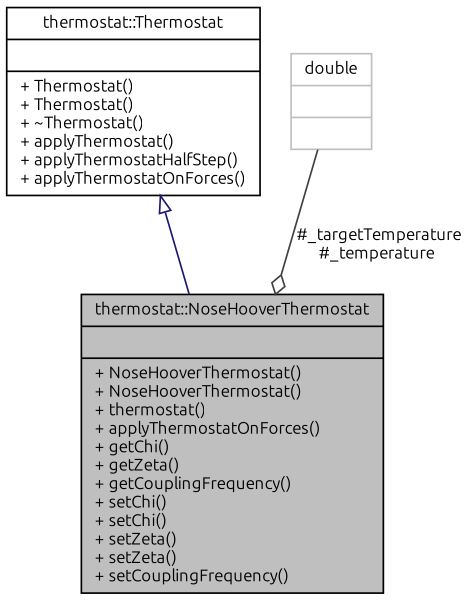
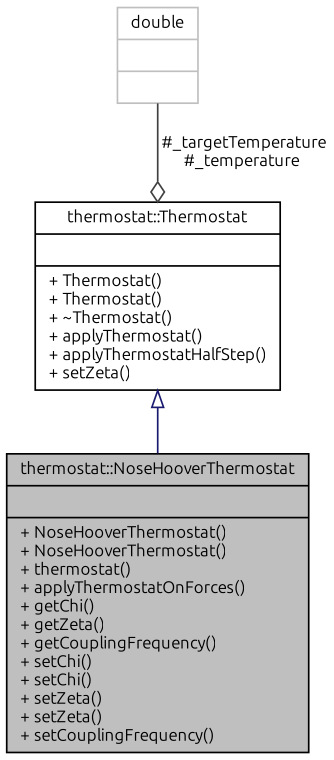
node "thermostat::Thermostat": text "+ applyThermostatOnForces()" -> "+ setZeta()"
edge "double" -> "thermostat::NoseHooverThermostat": now "double" -> "thermostat::Thermostat"
